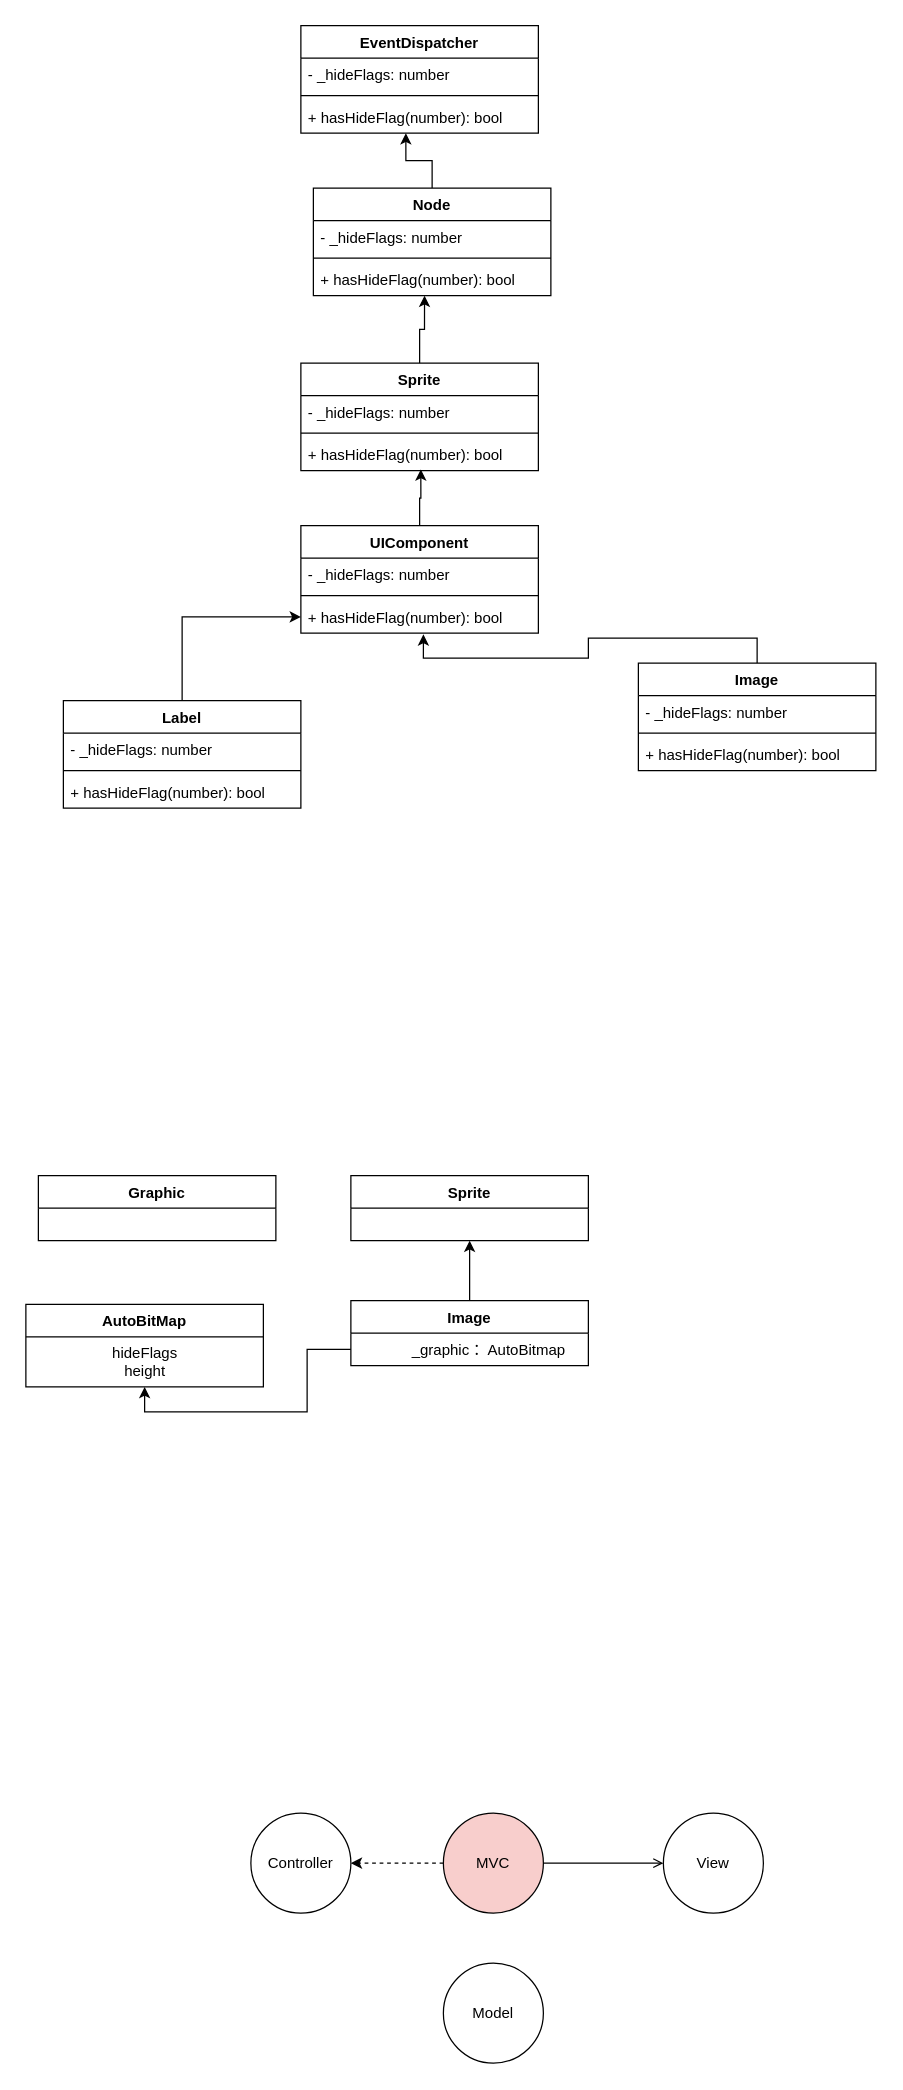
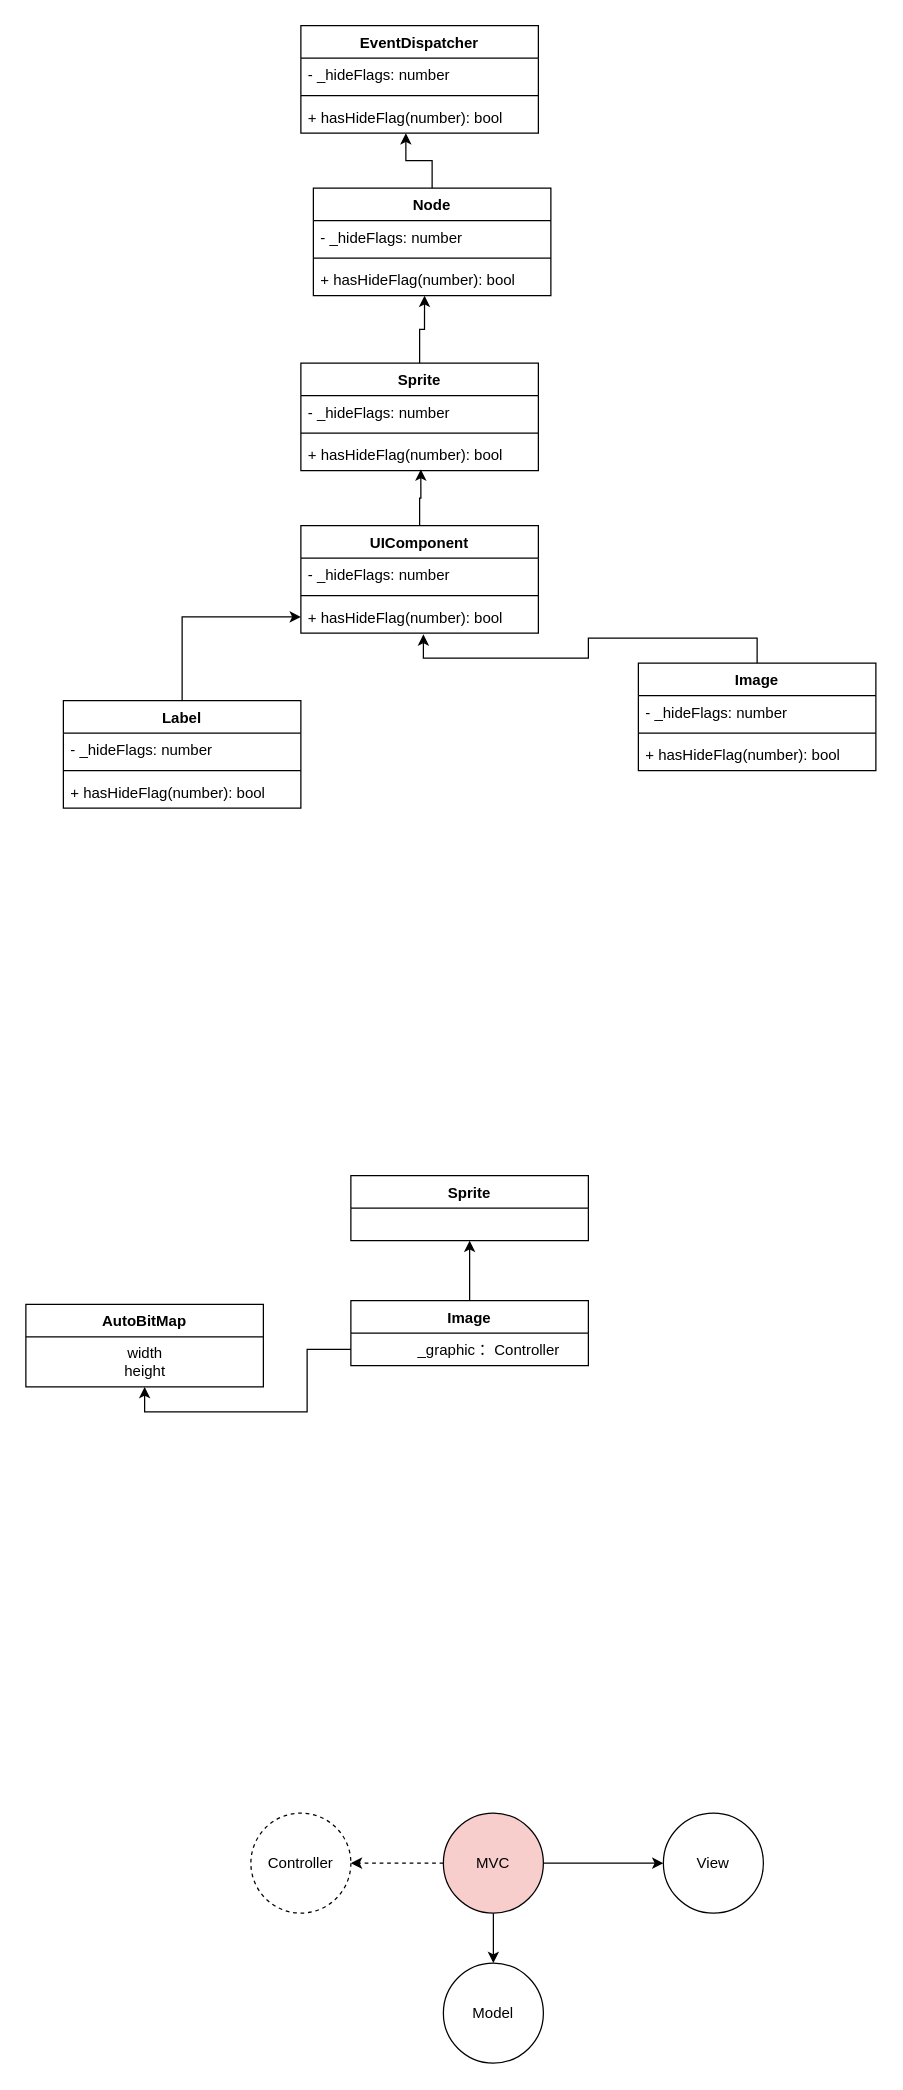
node "Graphic": removed
node "_graphic： AutoBitmap": label "_graphic： AutoBitmap" -> "_graphic： Controller"
node "hideFlags height": label "hideFlags height" -> "width height"
node "Controller": style solid -> dashed
edge "MVC" -> "View": arrowhead open -> classic
edge "MVC" -> "Model": added
